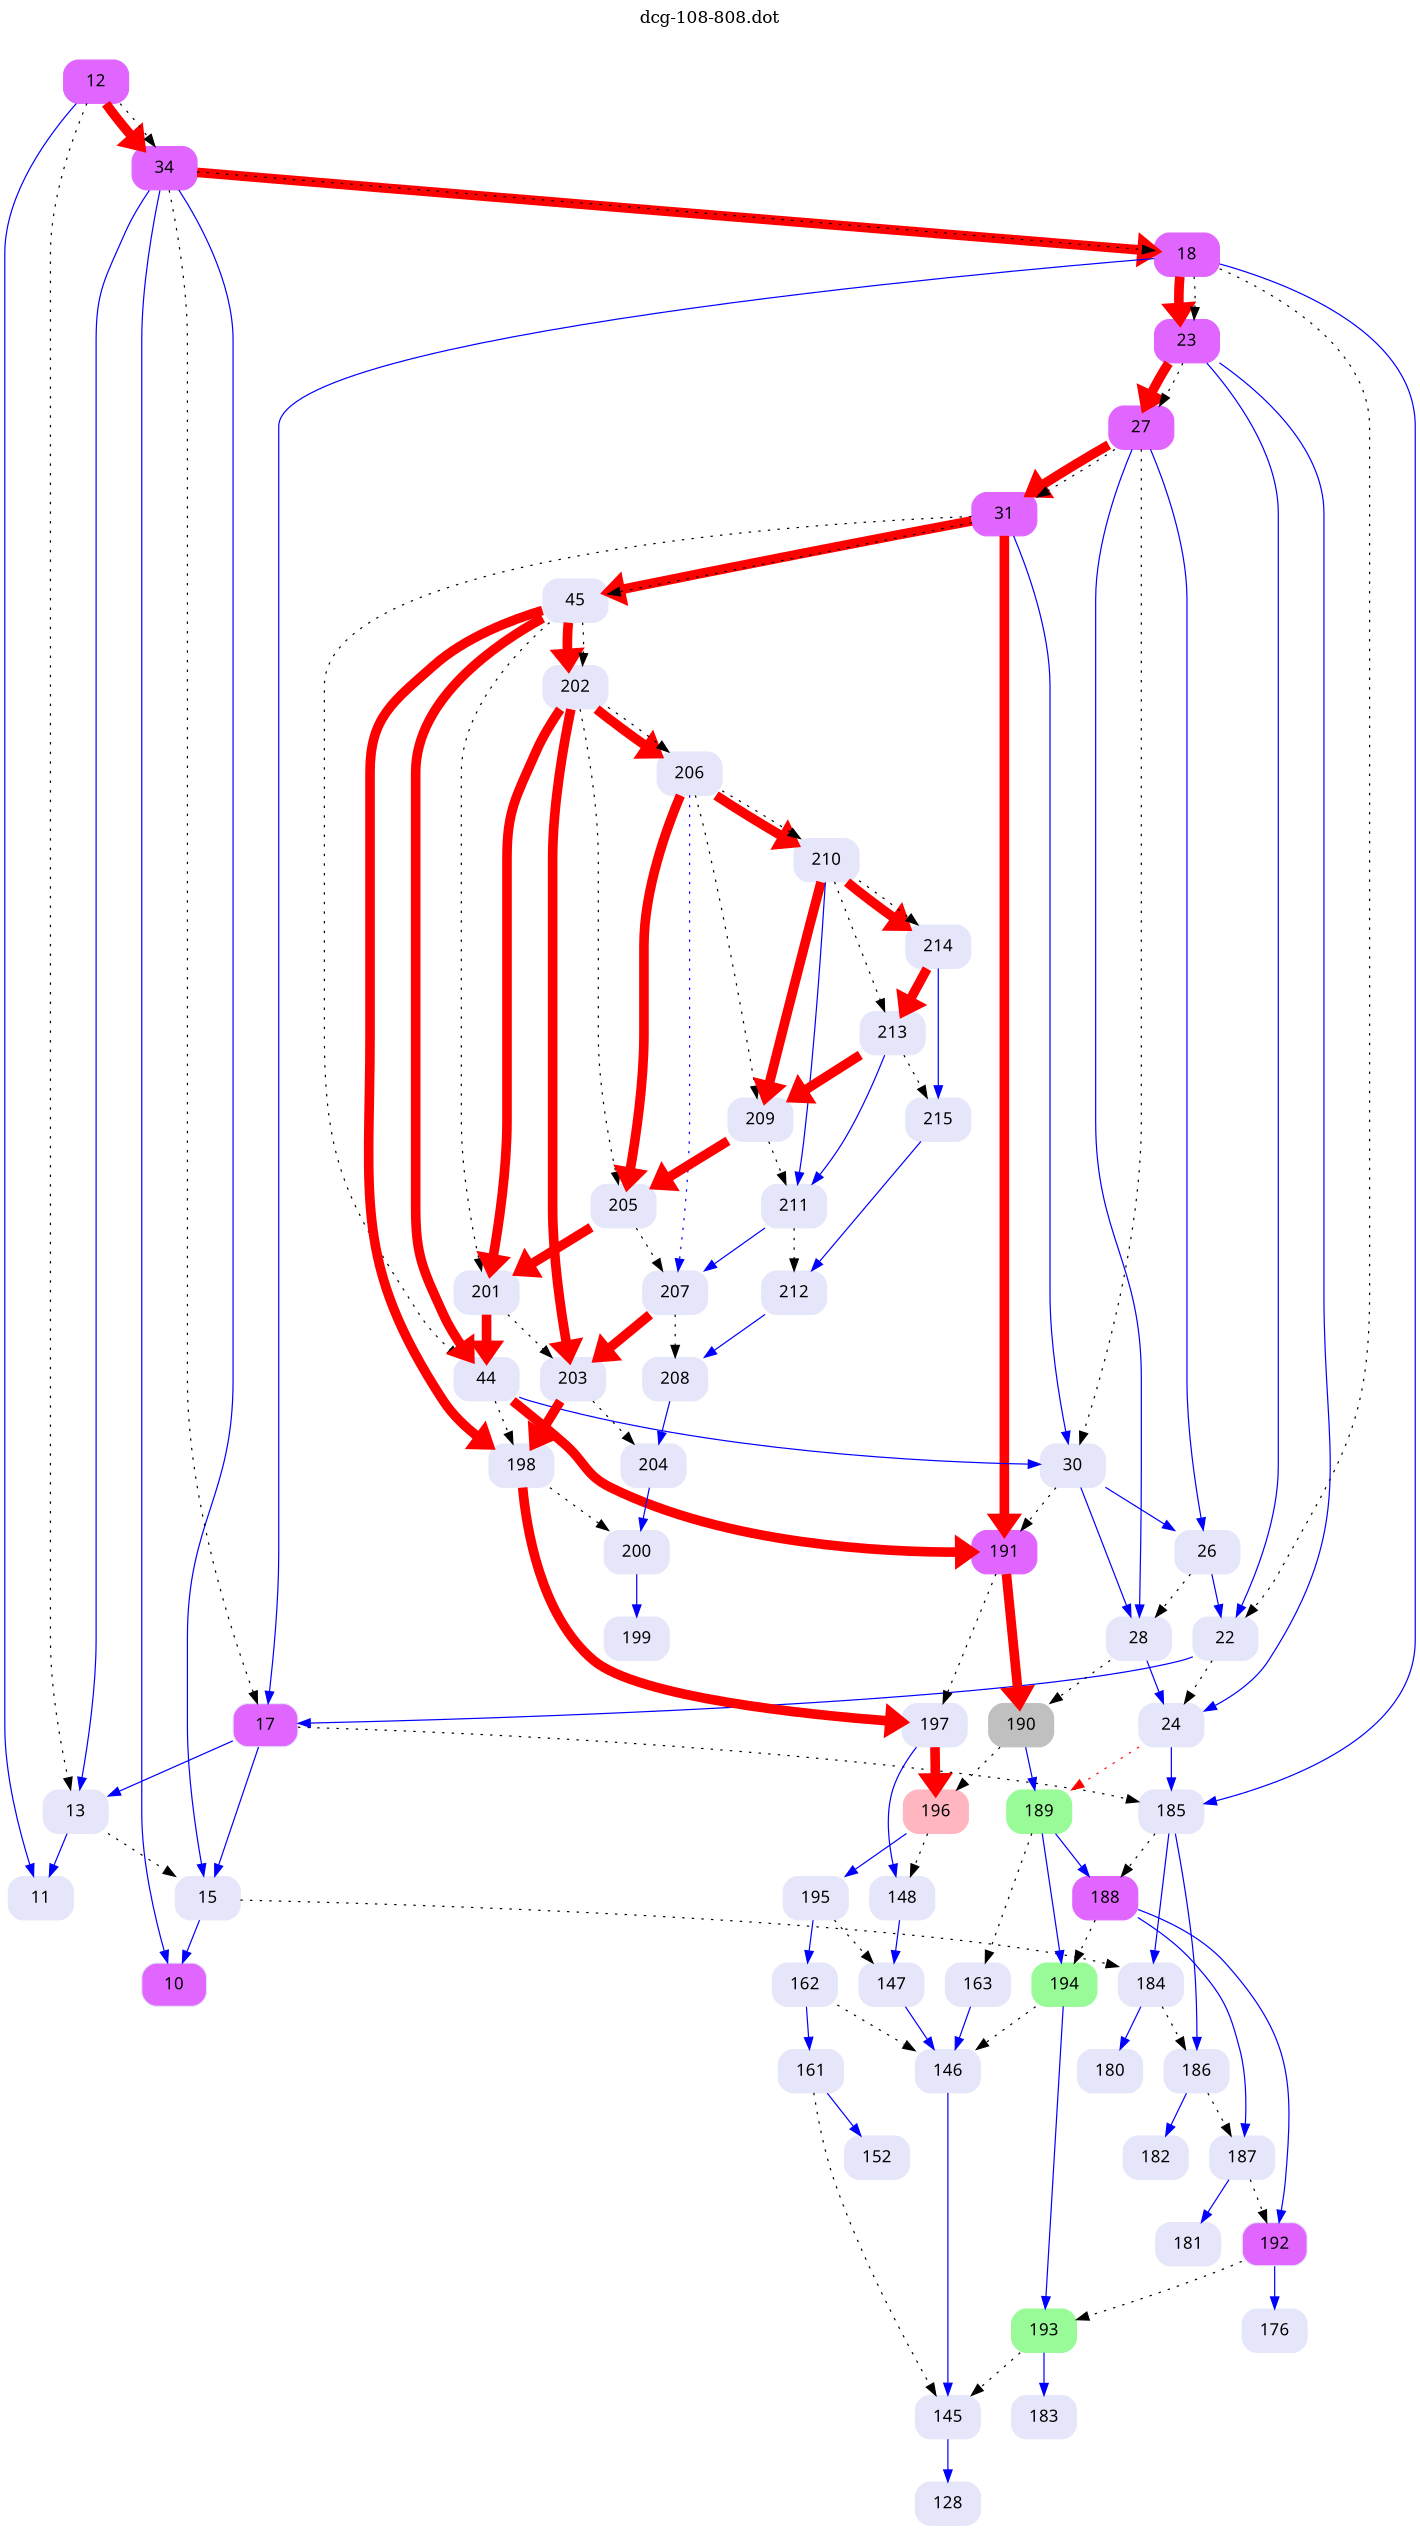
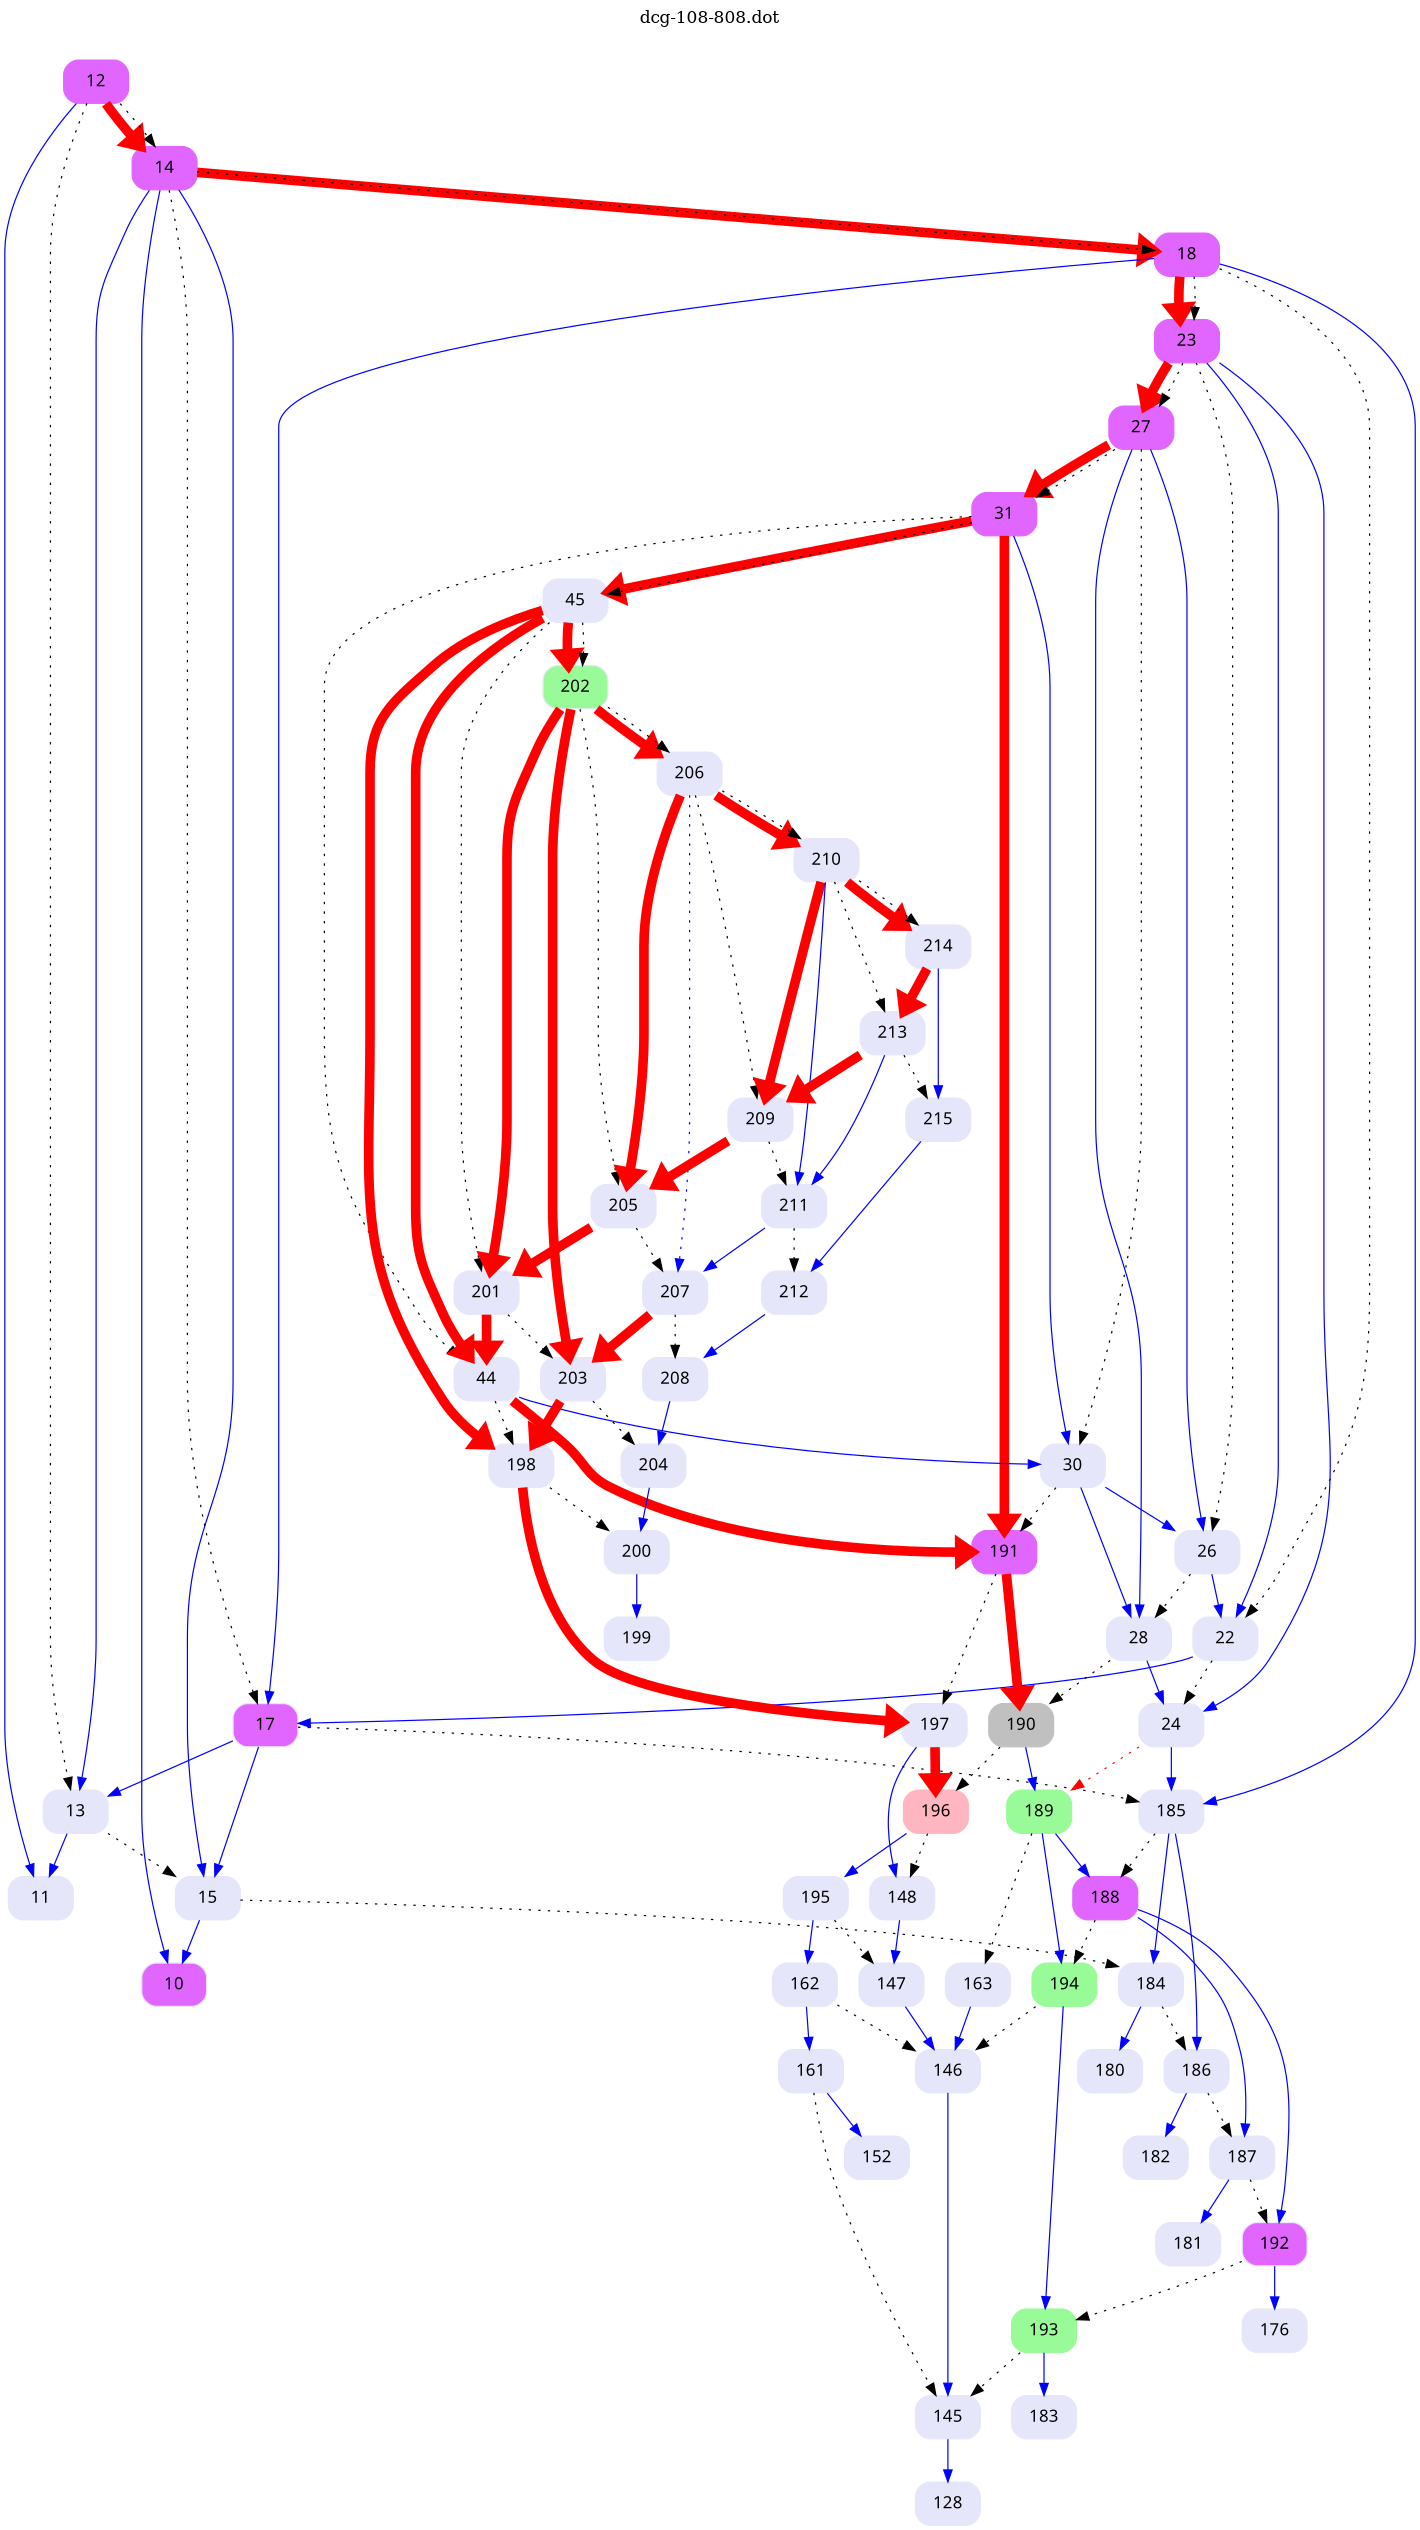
node "34": label "34" -> "14"
node "202": fillcolor lavender -> palegreen
edge "23" -> "26": added
